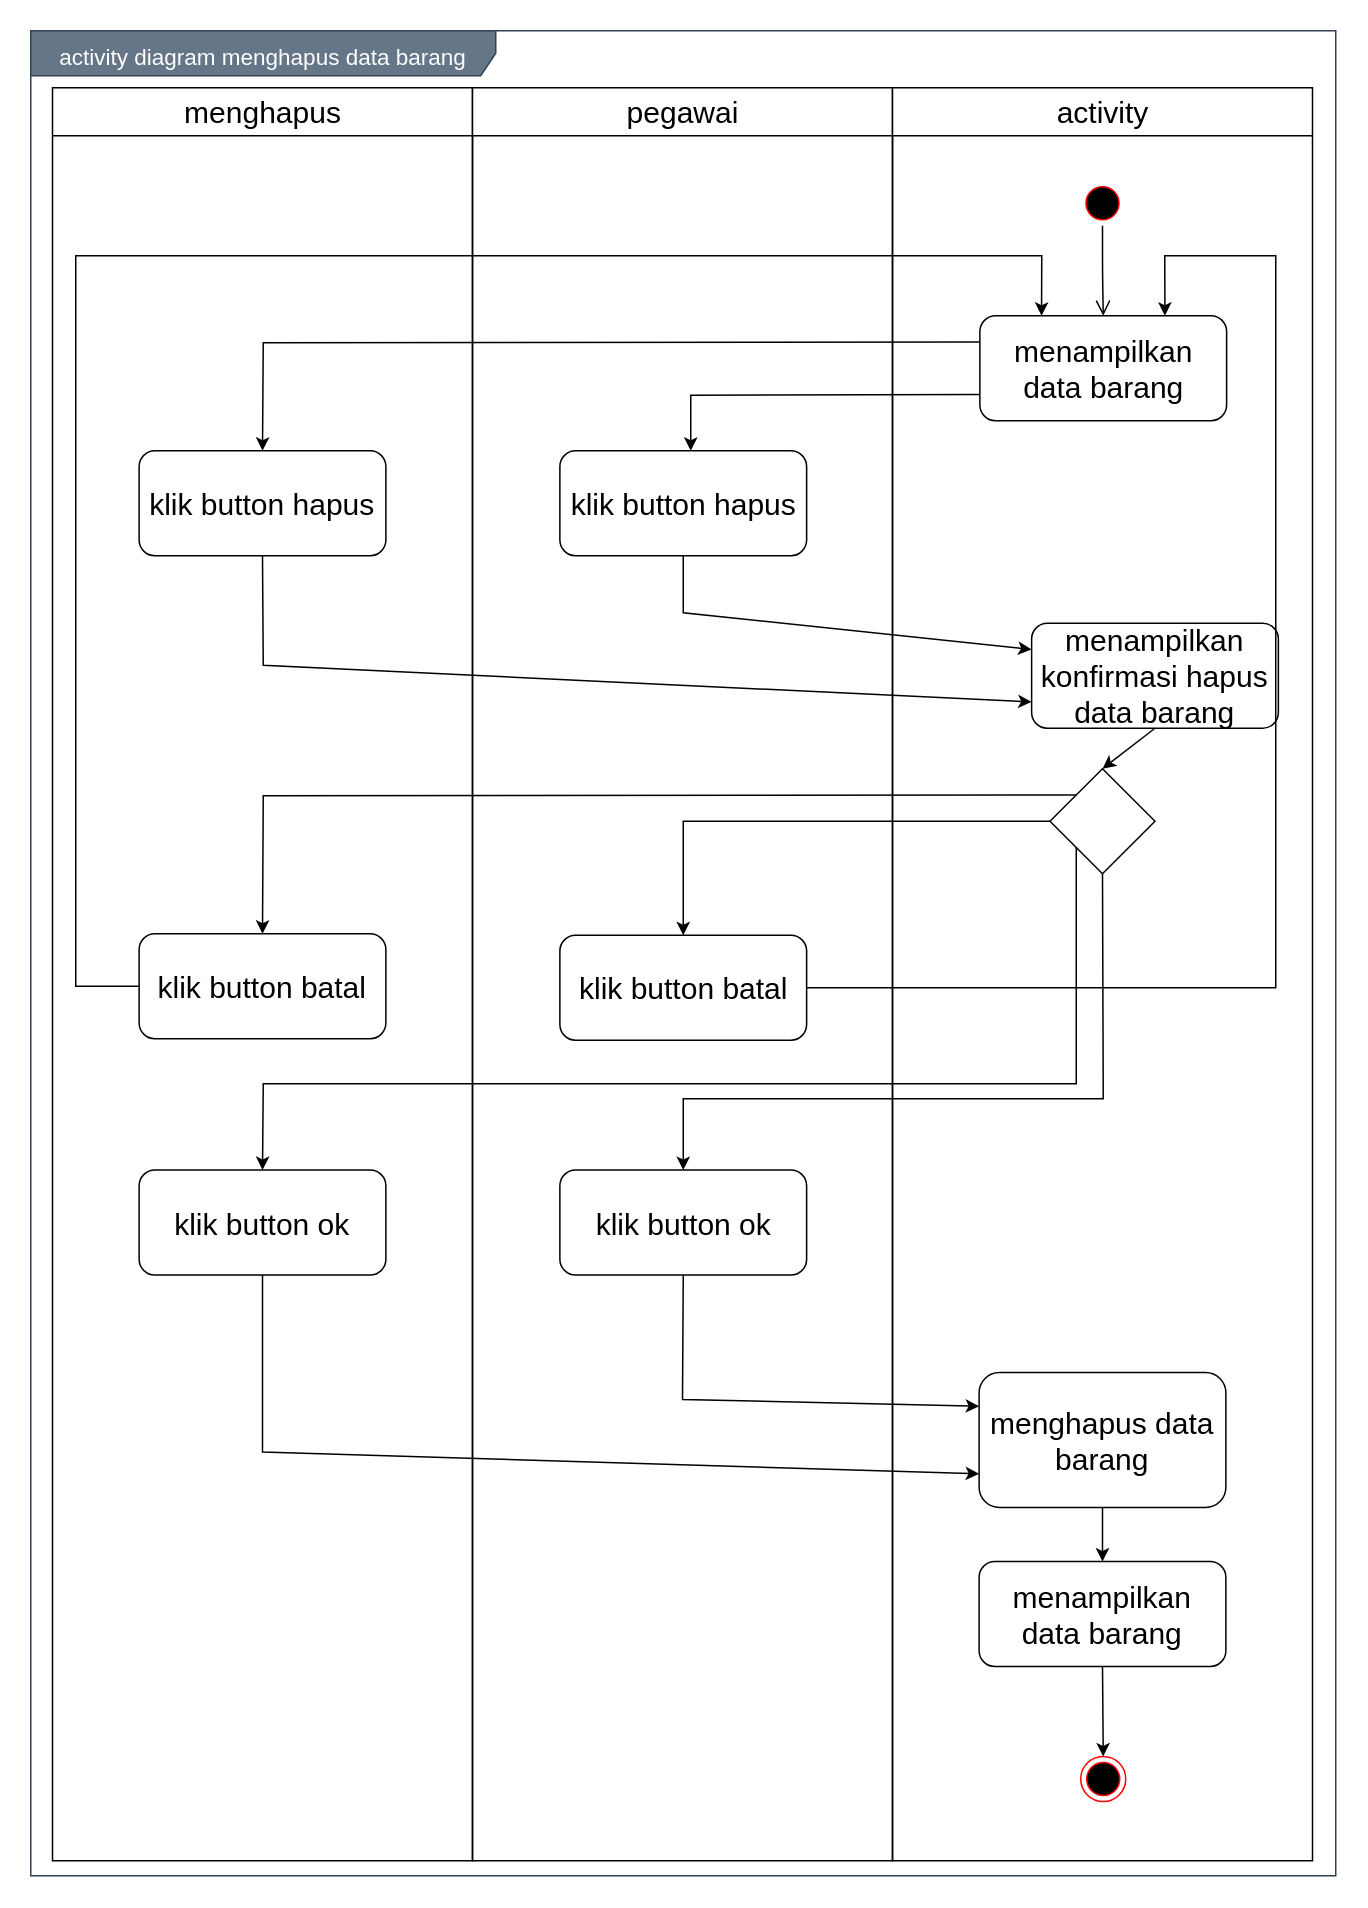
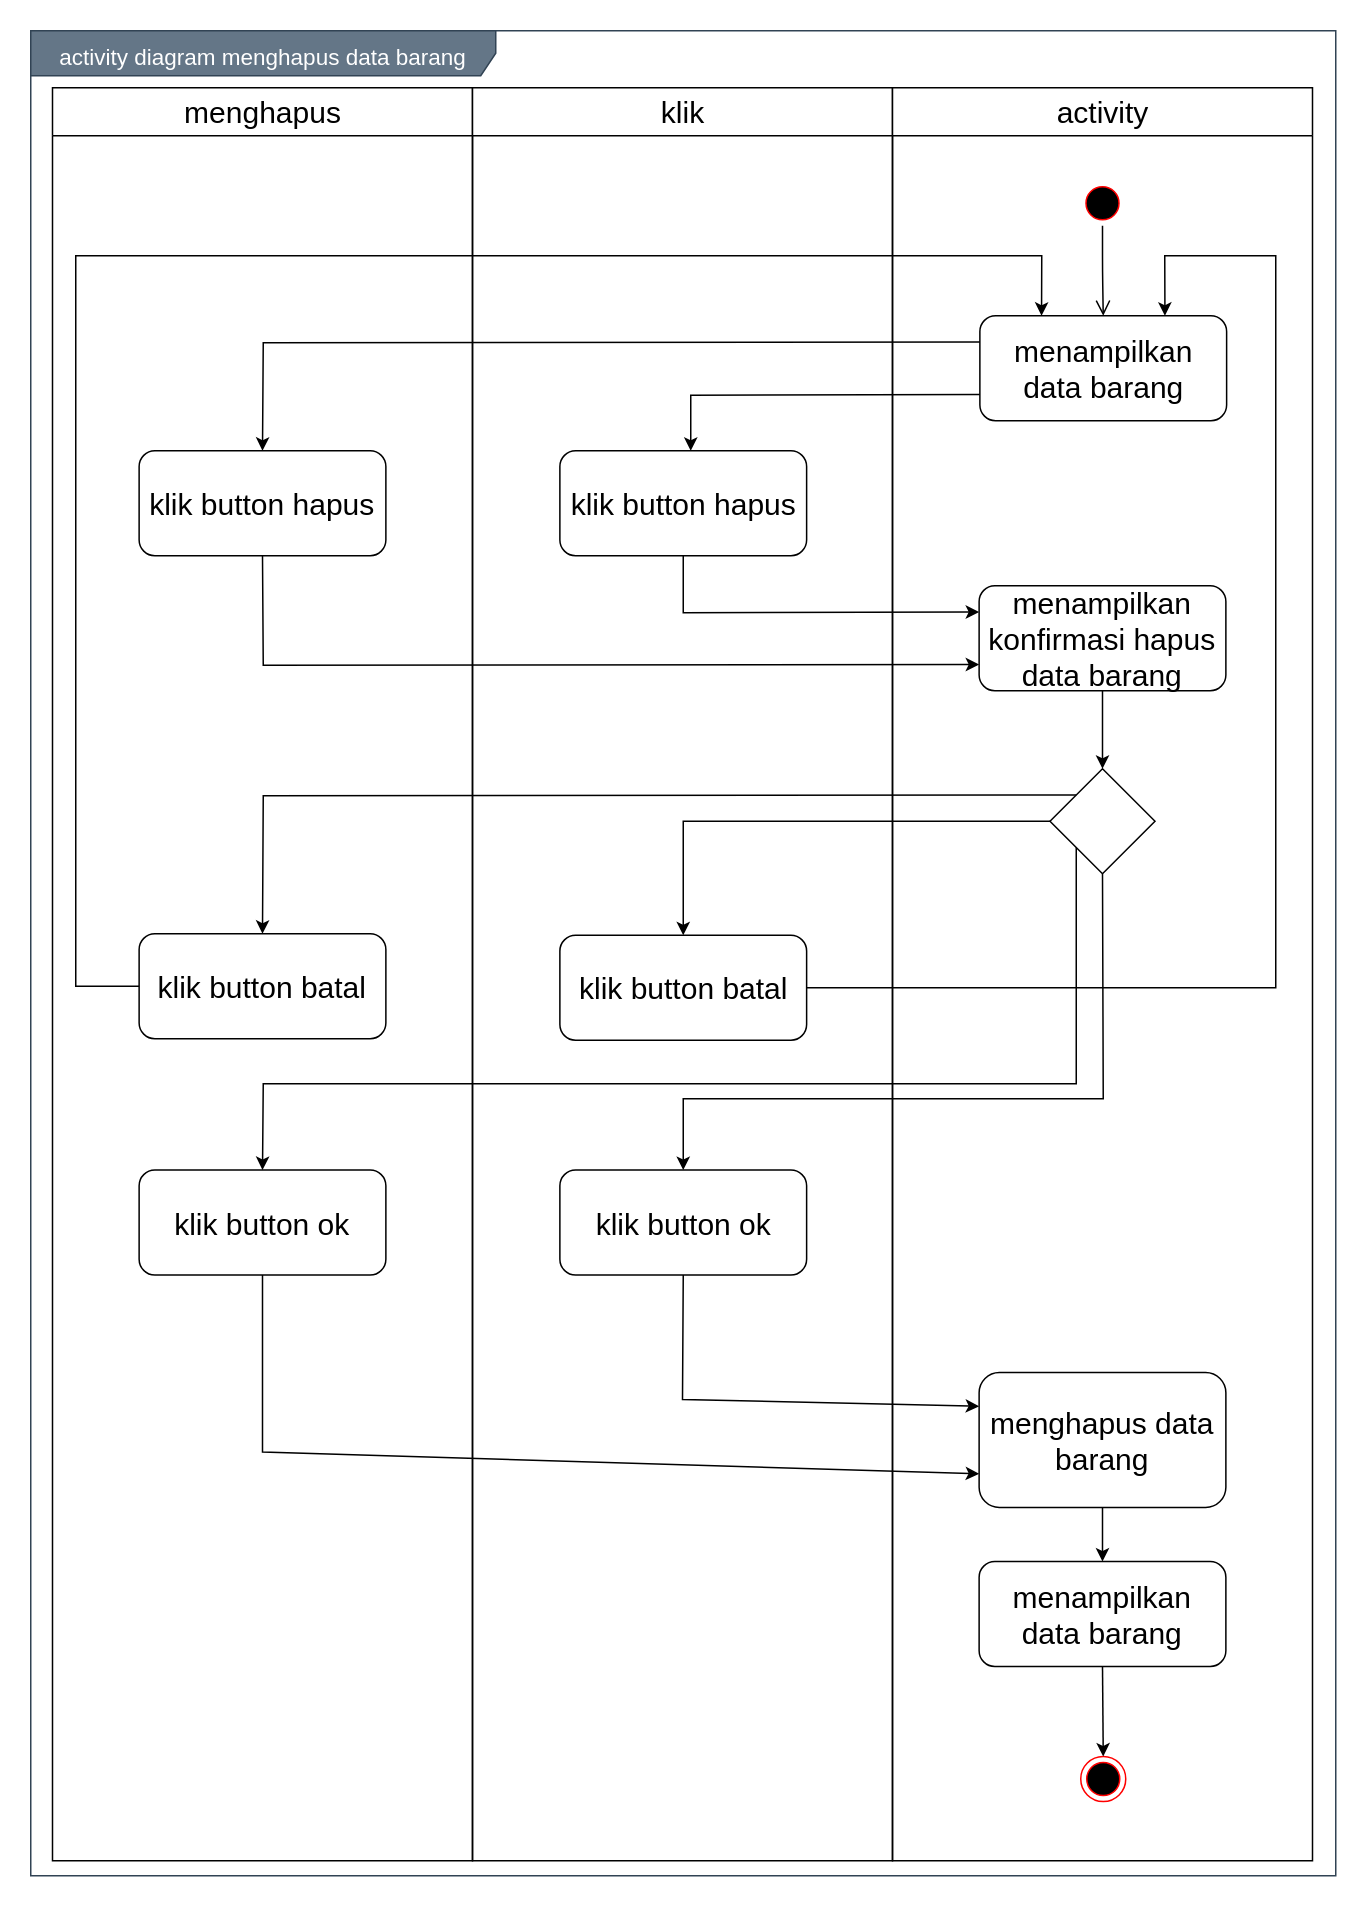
node "pegawai": label "pegawai" -> "klik"
node "menampilkan konfirmasi hapus data barang": moved (1155, 676) -> (1103, 638)
